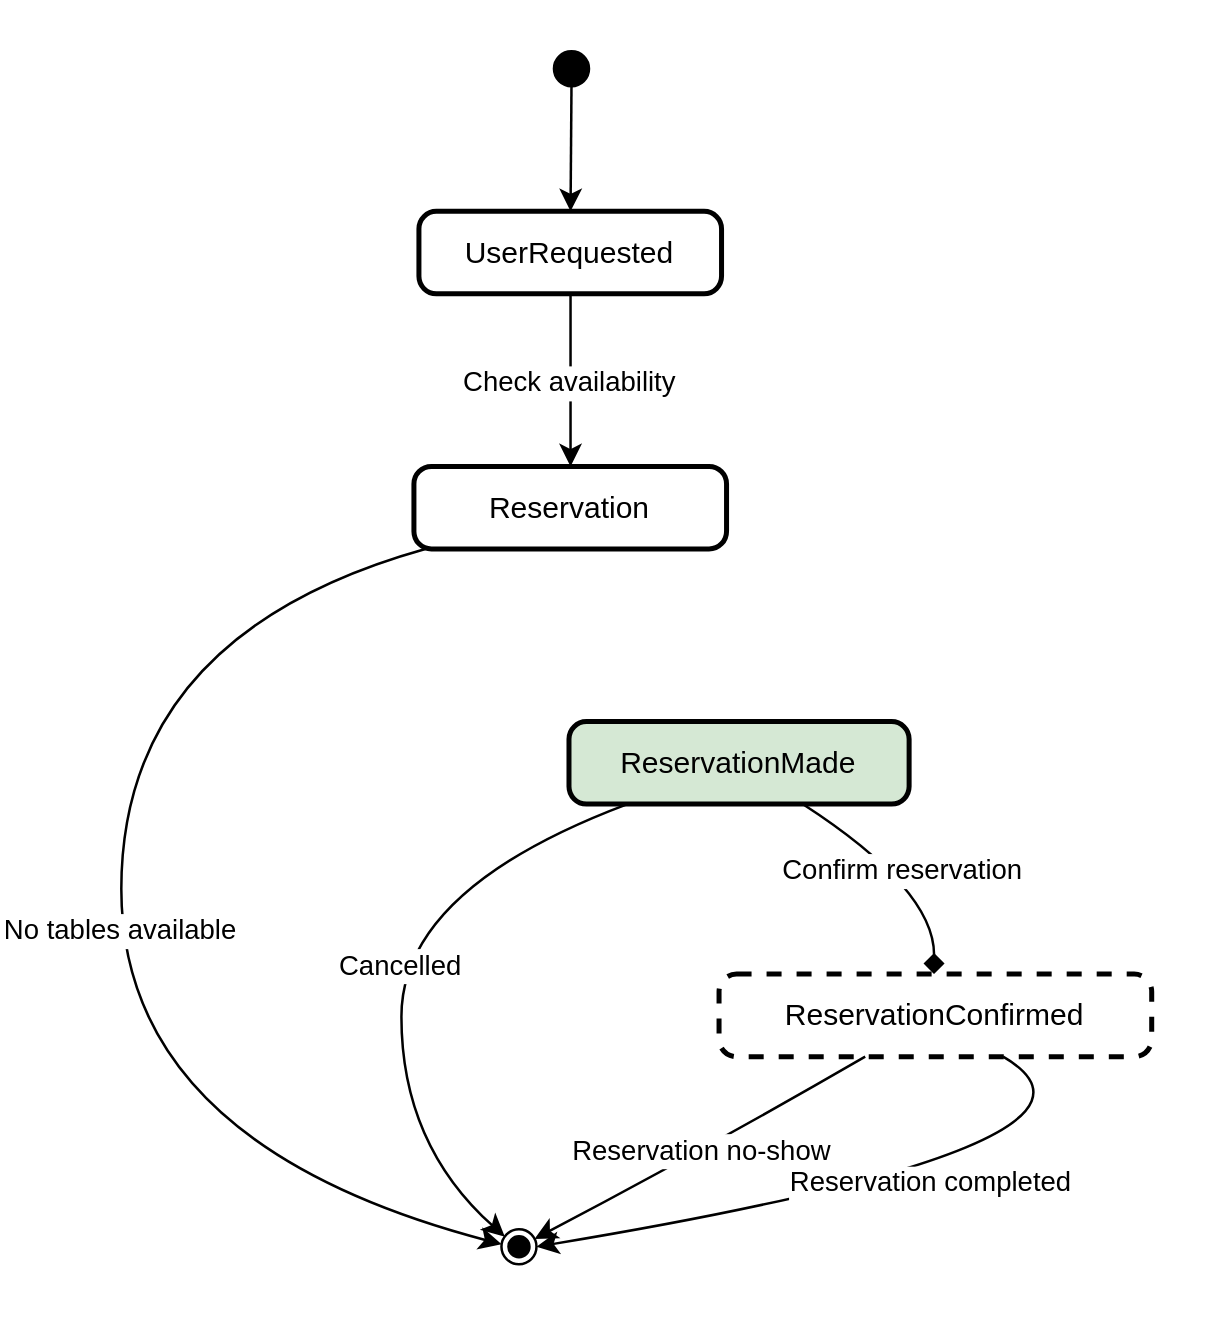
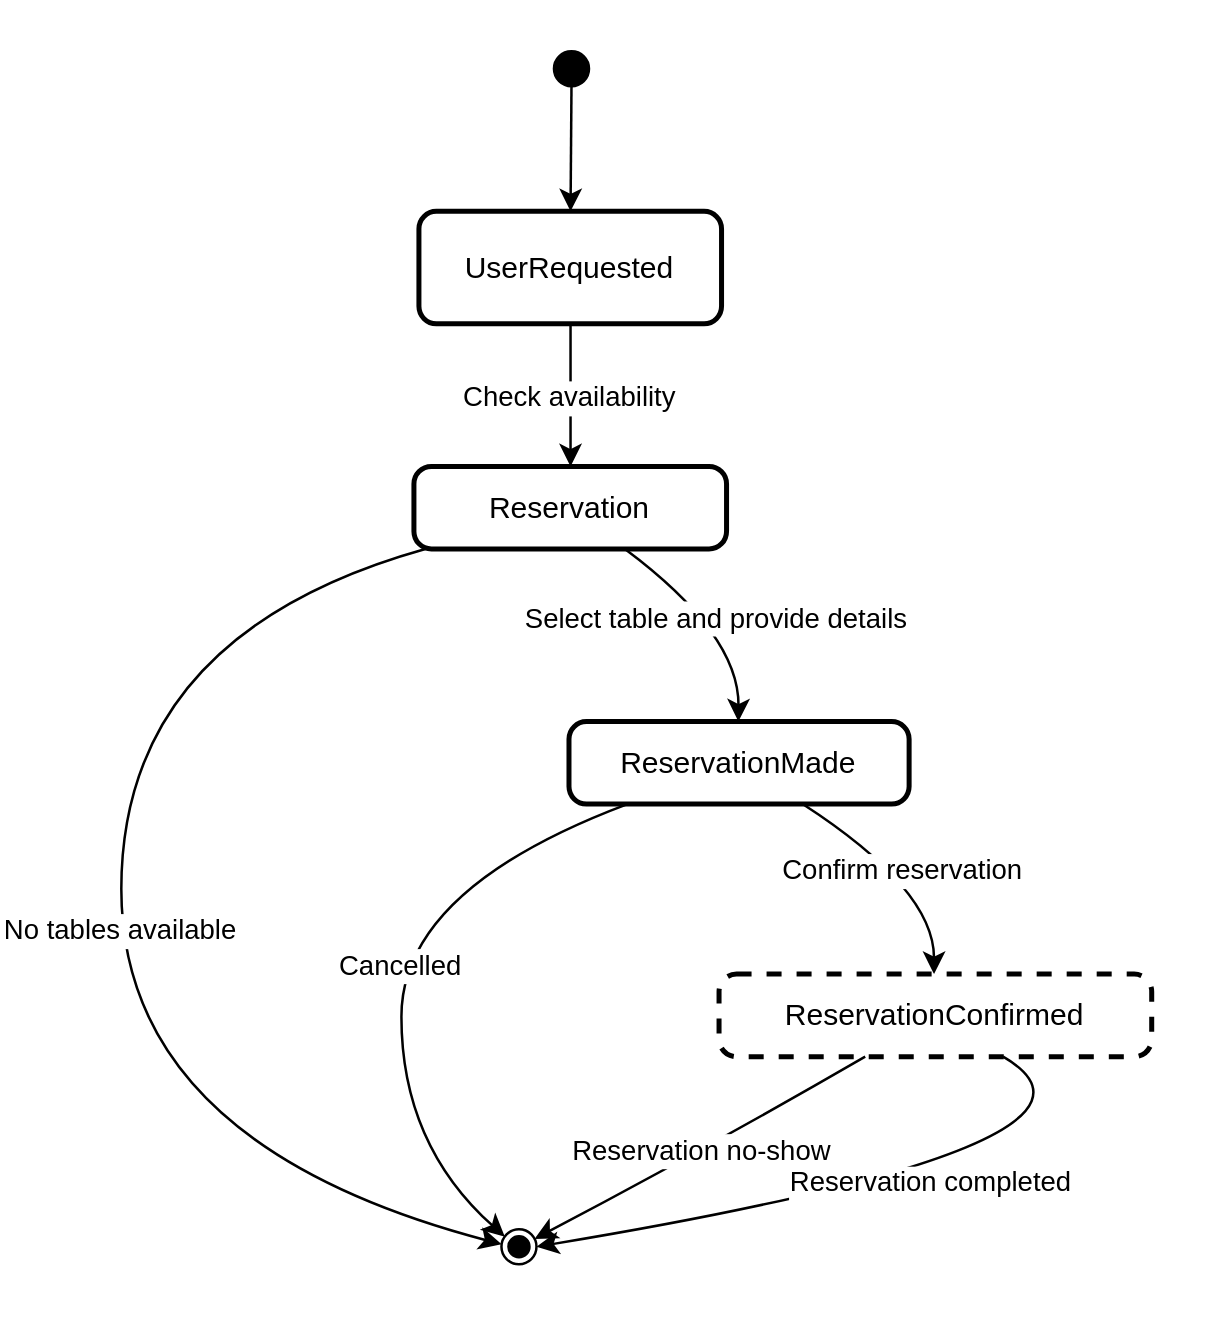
node "UserRequested": size 303x83 -> 303x113
edge "Reservation" -> "ReservationMade": added, label "Select table and provide details"
node "ReservationMade": fillcolor #d5e8d4 -> #ffffff
edge "ReservationMade" -> "ReservationConfirmed": arrowhead diamond -> classic
